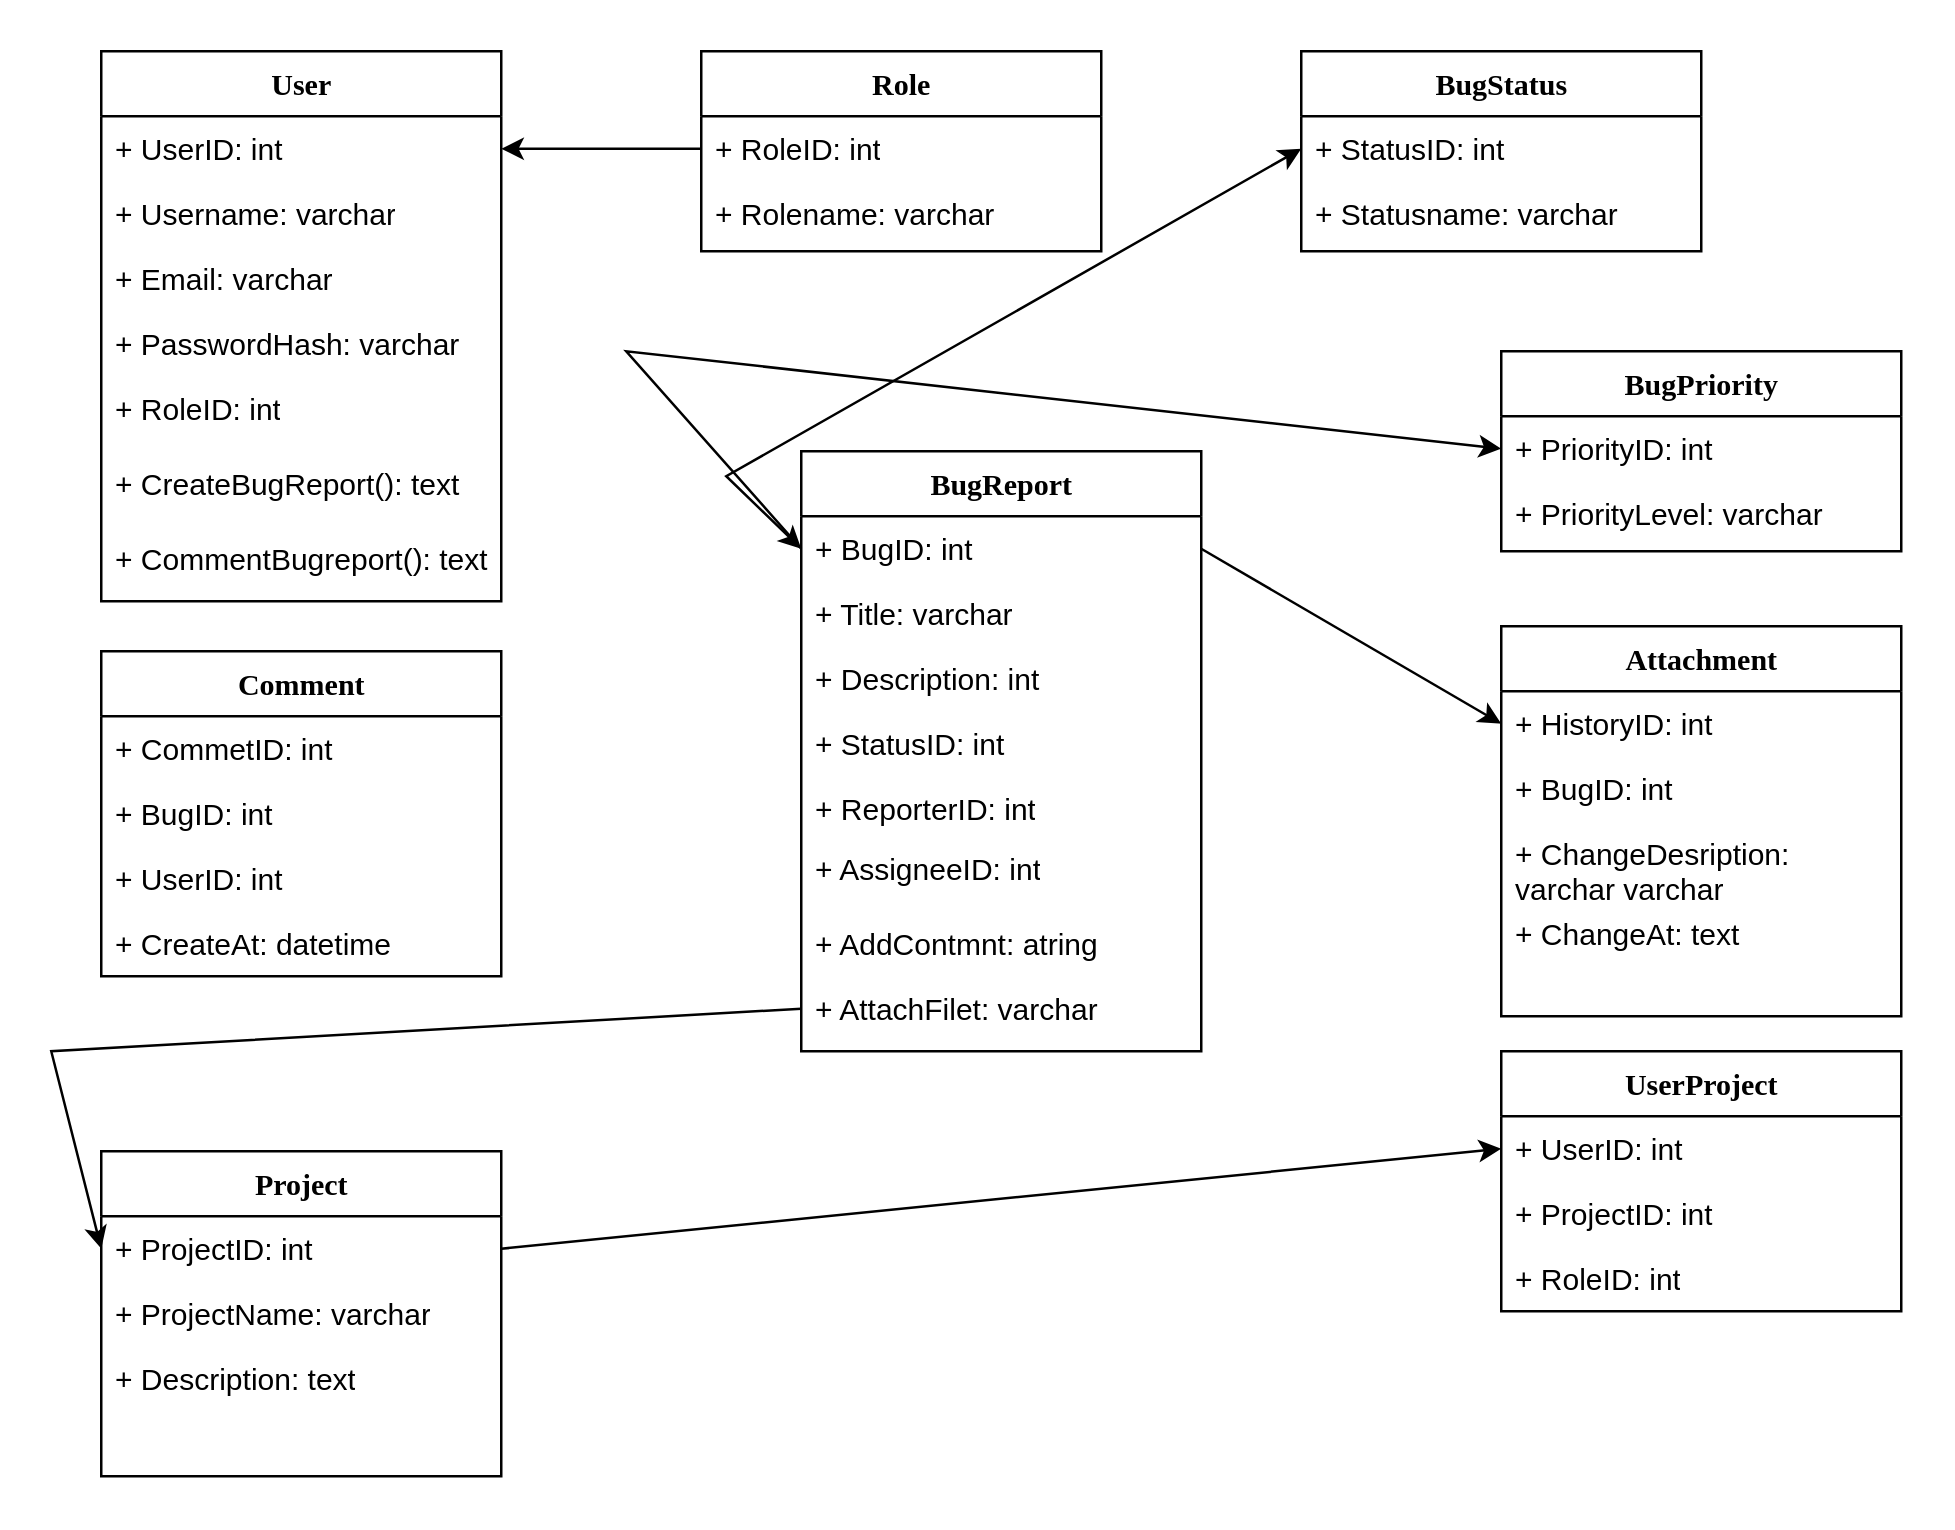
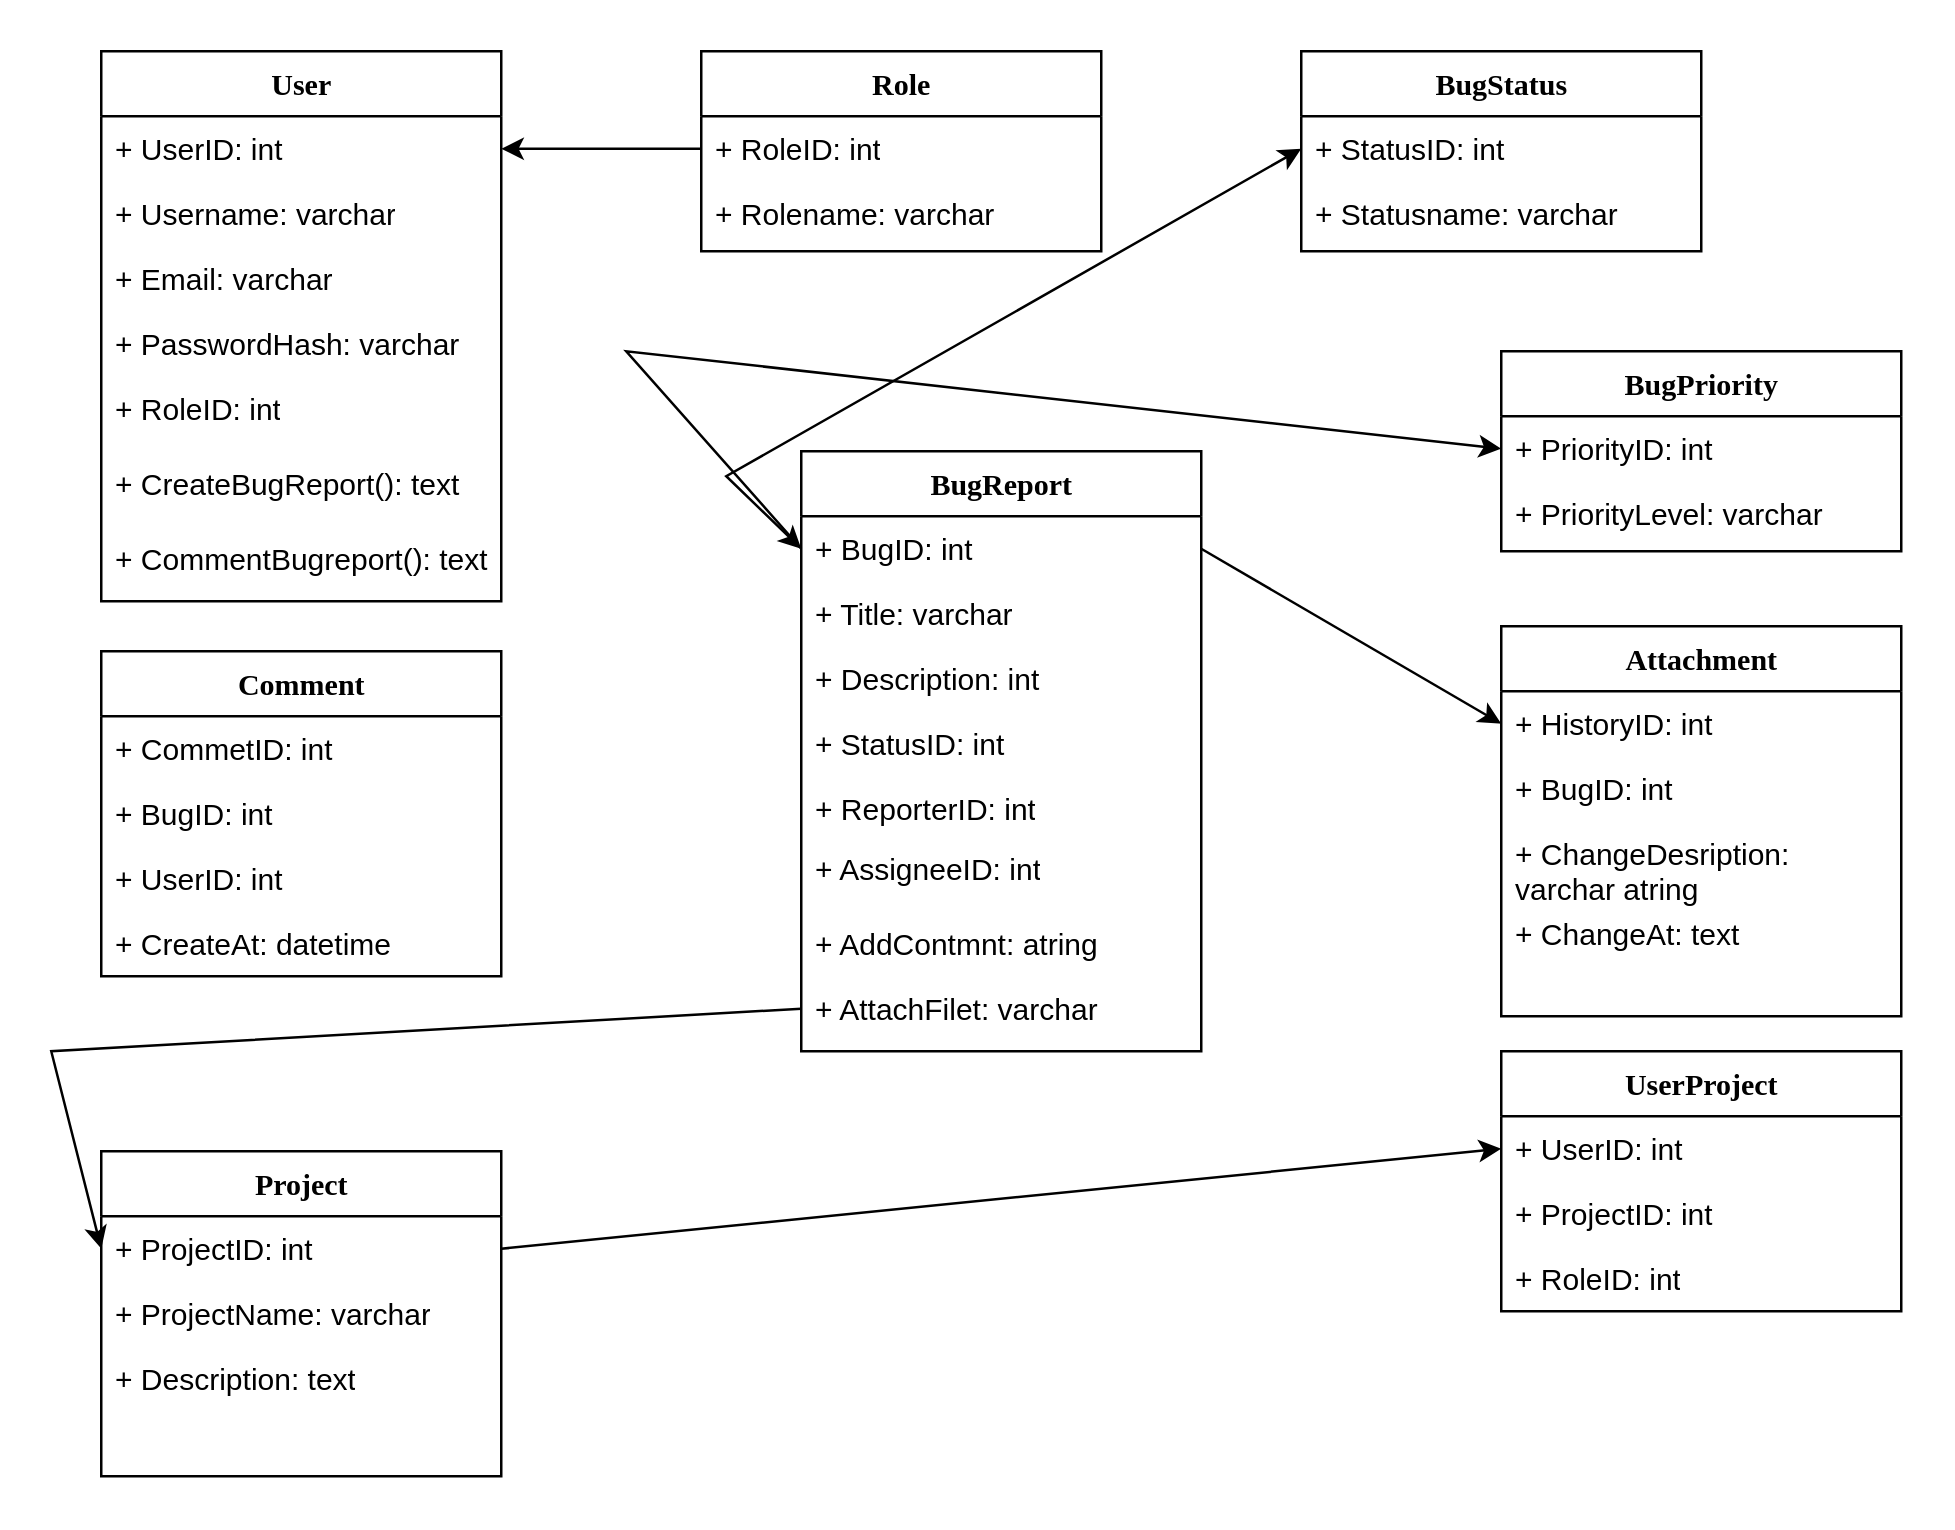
node "+ ChangeDesription: varchar varchar": label "+ ChangeDesription: varchar varchar" -> "+ ChangeDesription: varchar atring"
